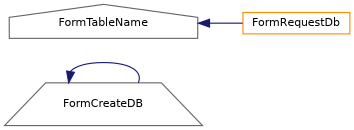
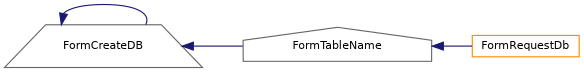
edge "FormTableName" -> "FormCreateDB": added
